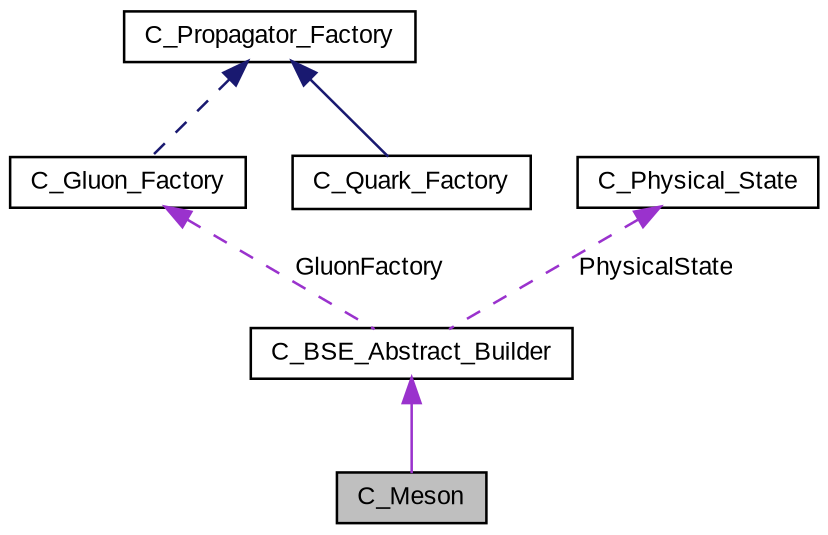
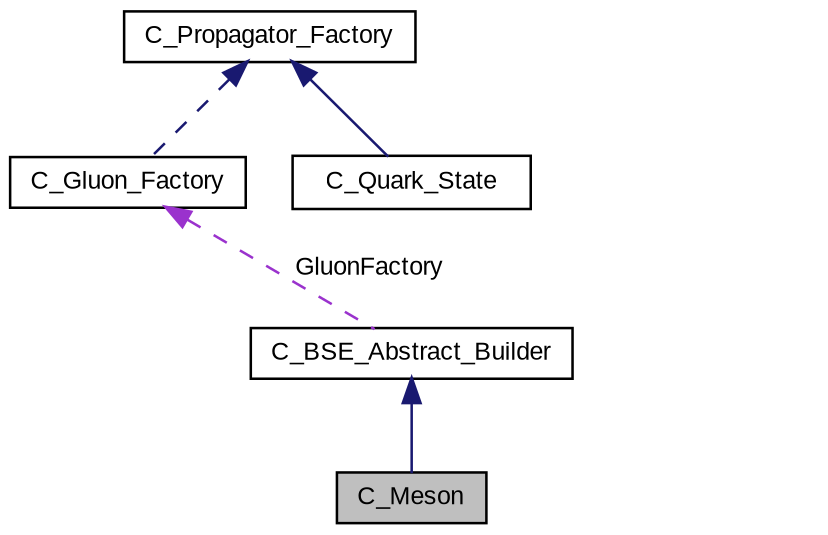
node "C_Quark_Factory": label "C_Quark_Factory" -> "C_Quark_State"
node "C_Physical_State": removed
edge "C_Meson" -> "C_BSE_Abstract_Builder": color darkorchid3 -> midnightblue
